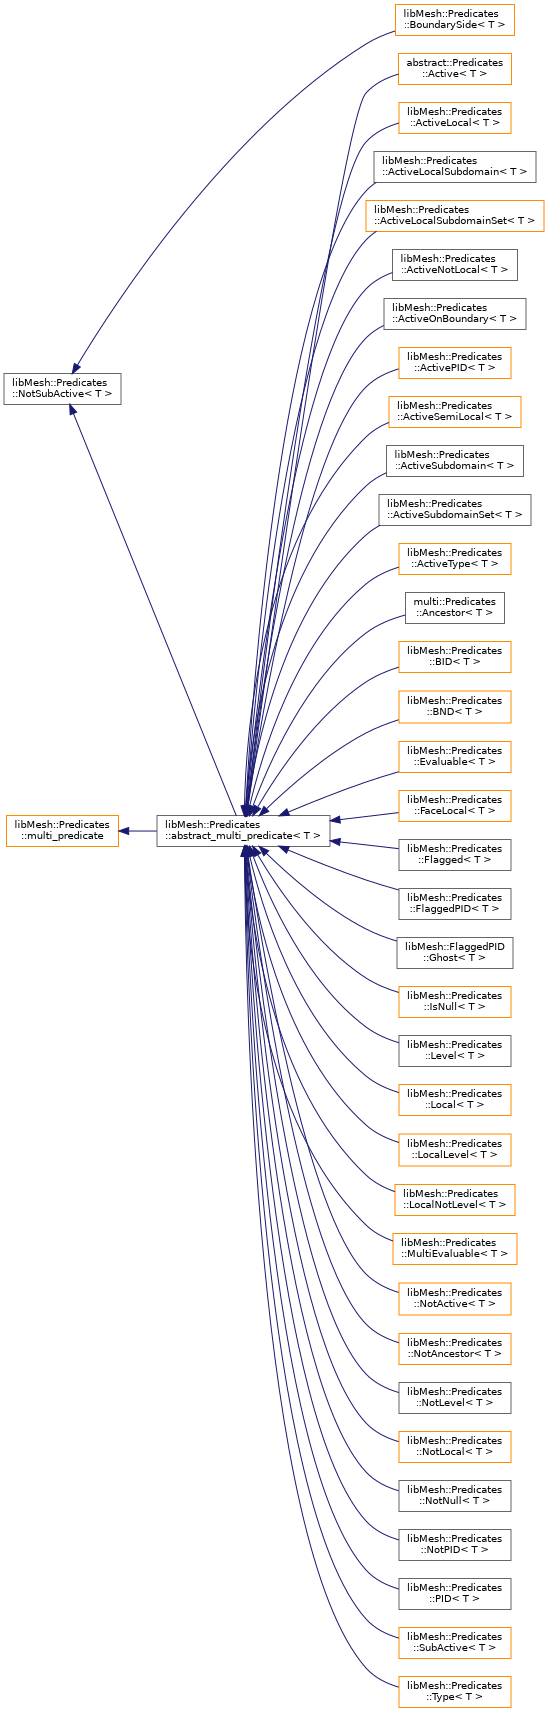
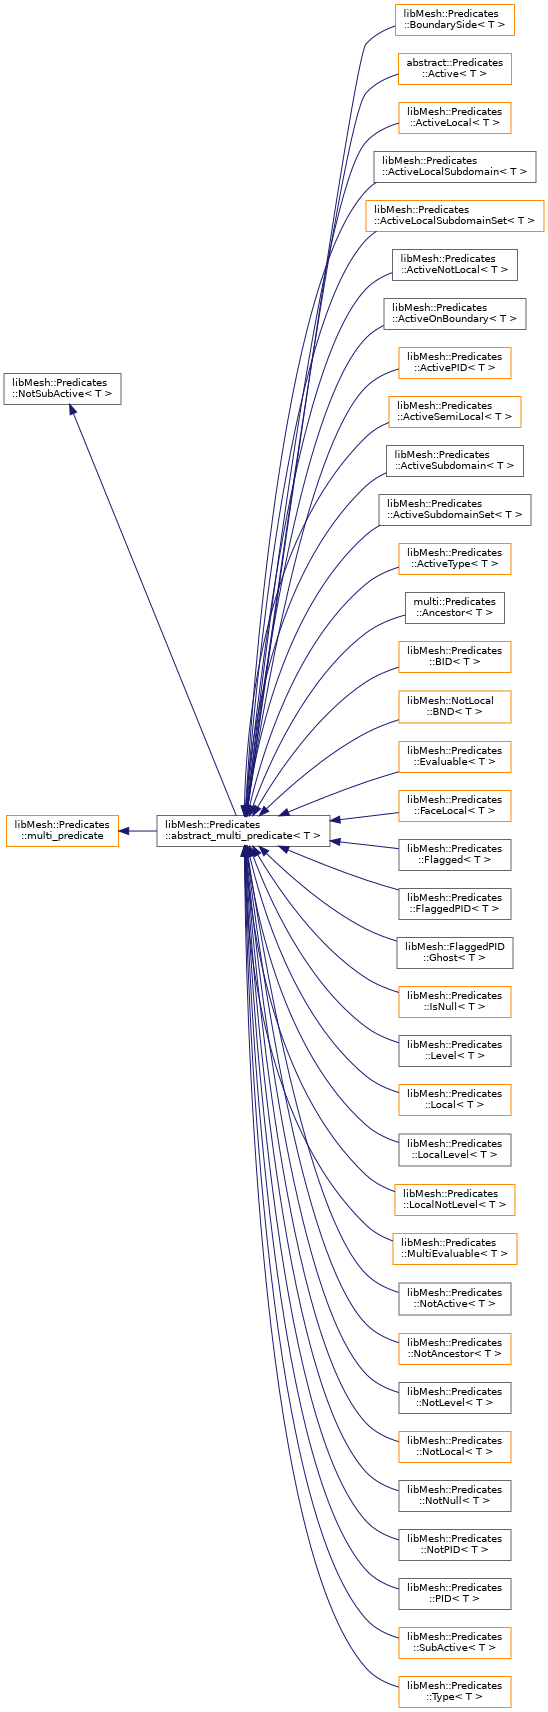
edge "libMesh::Predicates ::BoundarySide< T >" -> "libMesh::Predicates ::NotSubActive< T >": now "libMesh::Predicates ::BoundarySide< T >" -> "libMesh::Predicates ::abstract_multi_predicate< T >"
node "libMesh::Predicates ::BND< T >": label "libMesh::Predicates ::BND< T >" -> "libMesh::NotLocal ::BND< T >"
node "libMesh::Predicates ::LocalLevel< T >": color darkorange -> gray40
node "libMesh::Predicates ::NotActive< T >": color darkorange -> gray40
